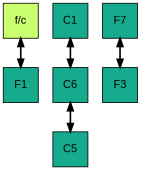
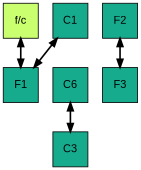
node "F7": label "F7" -> "F2"
edge "C1" -- "C6": now "C1" -- "F1"
node "C5": label "C5" -> "C3"
